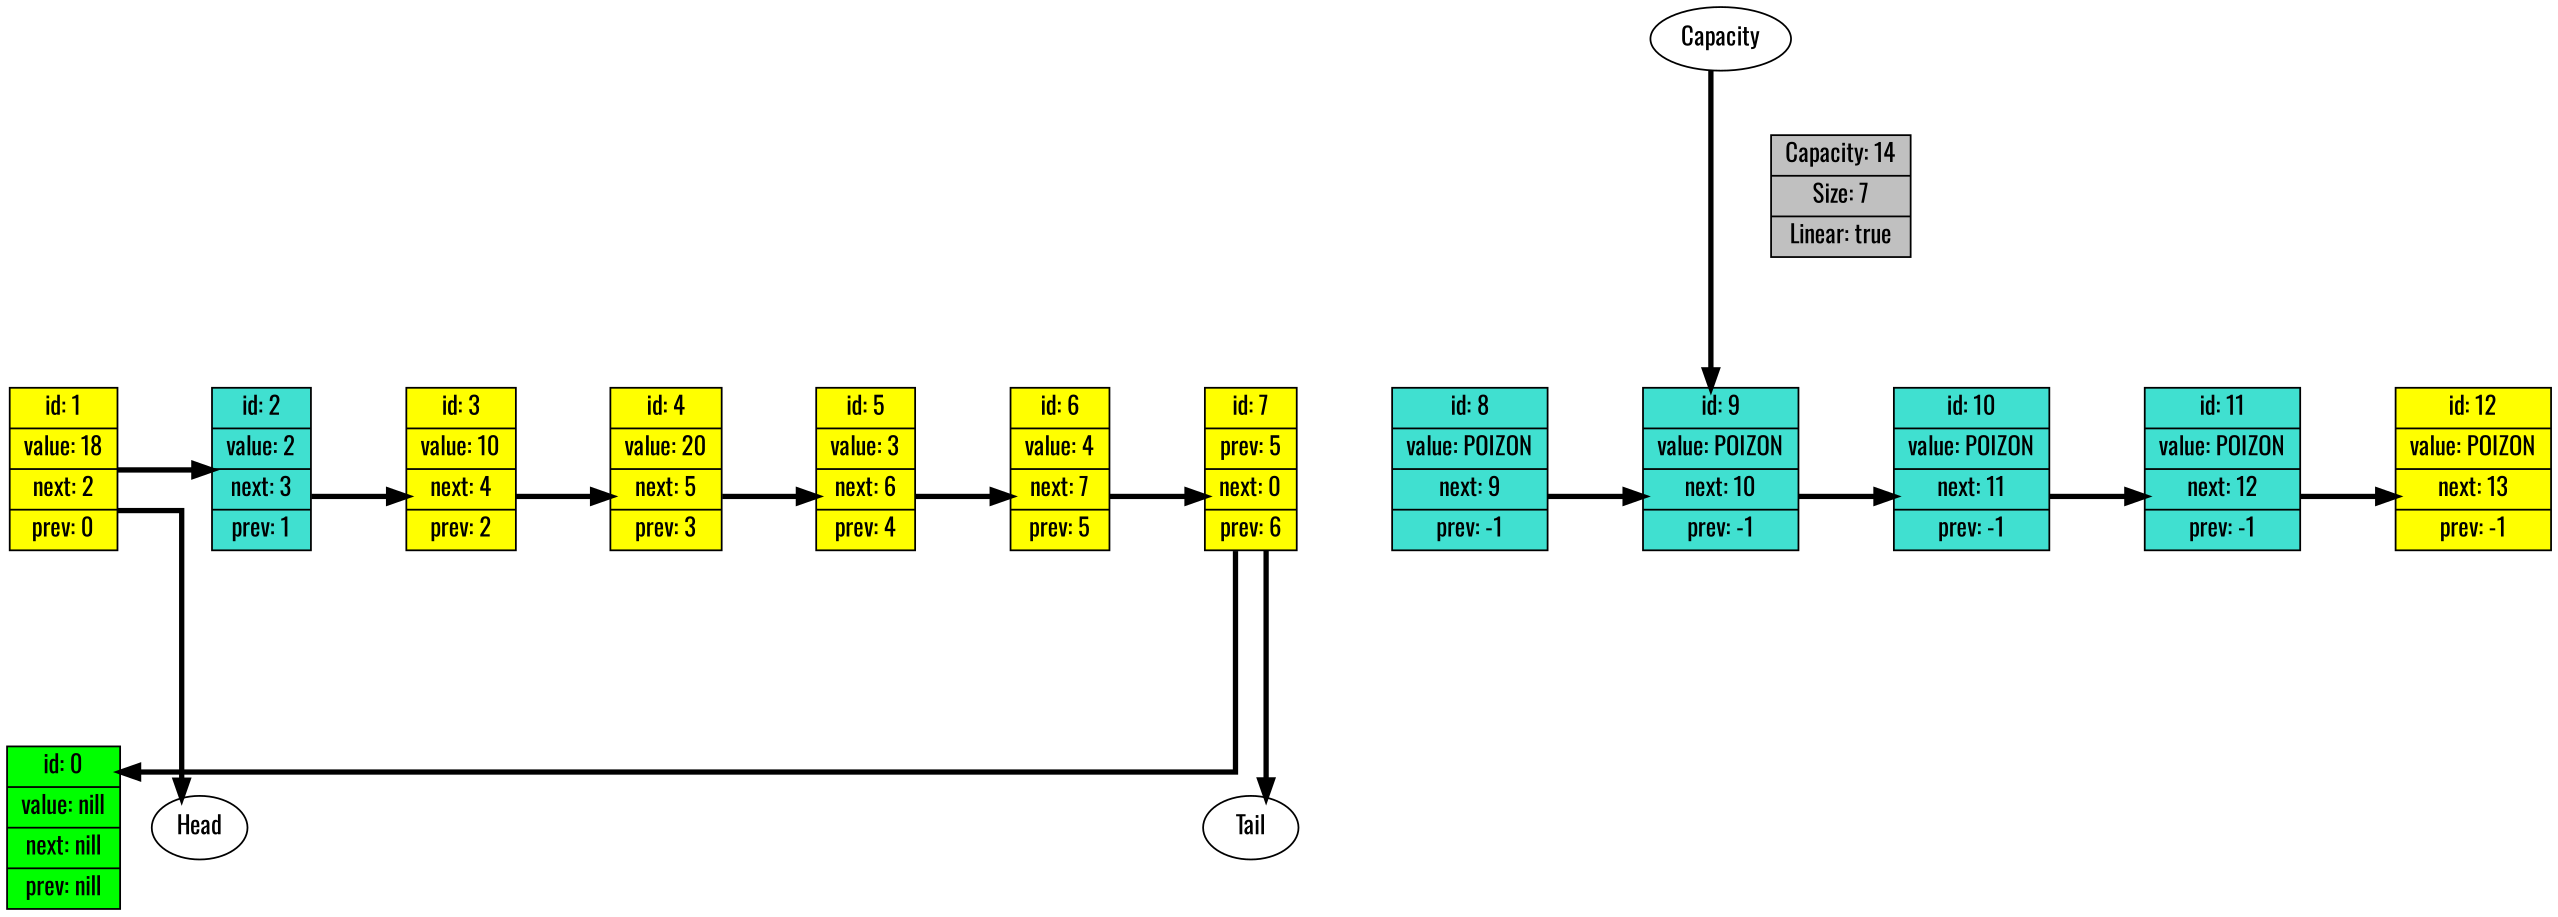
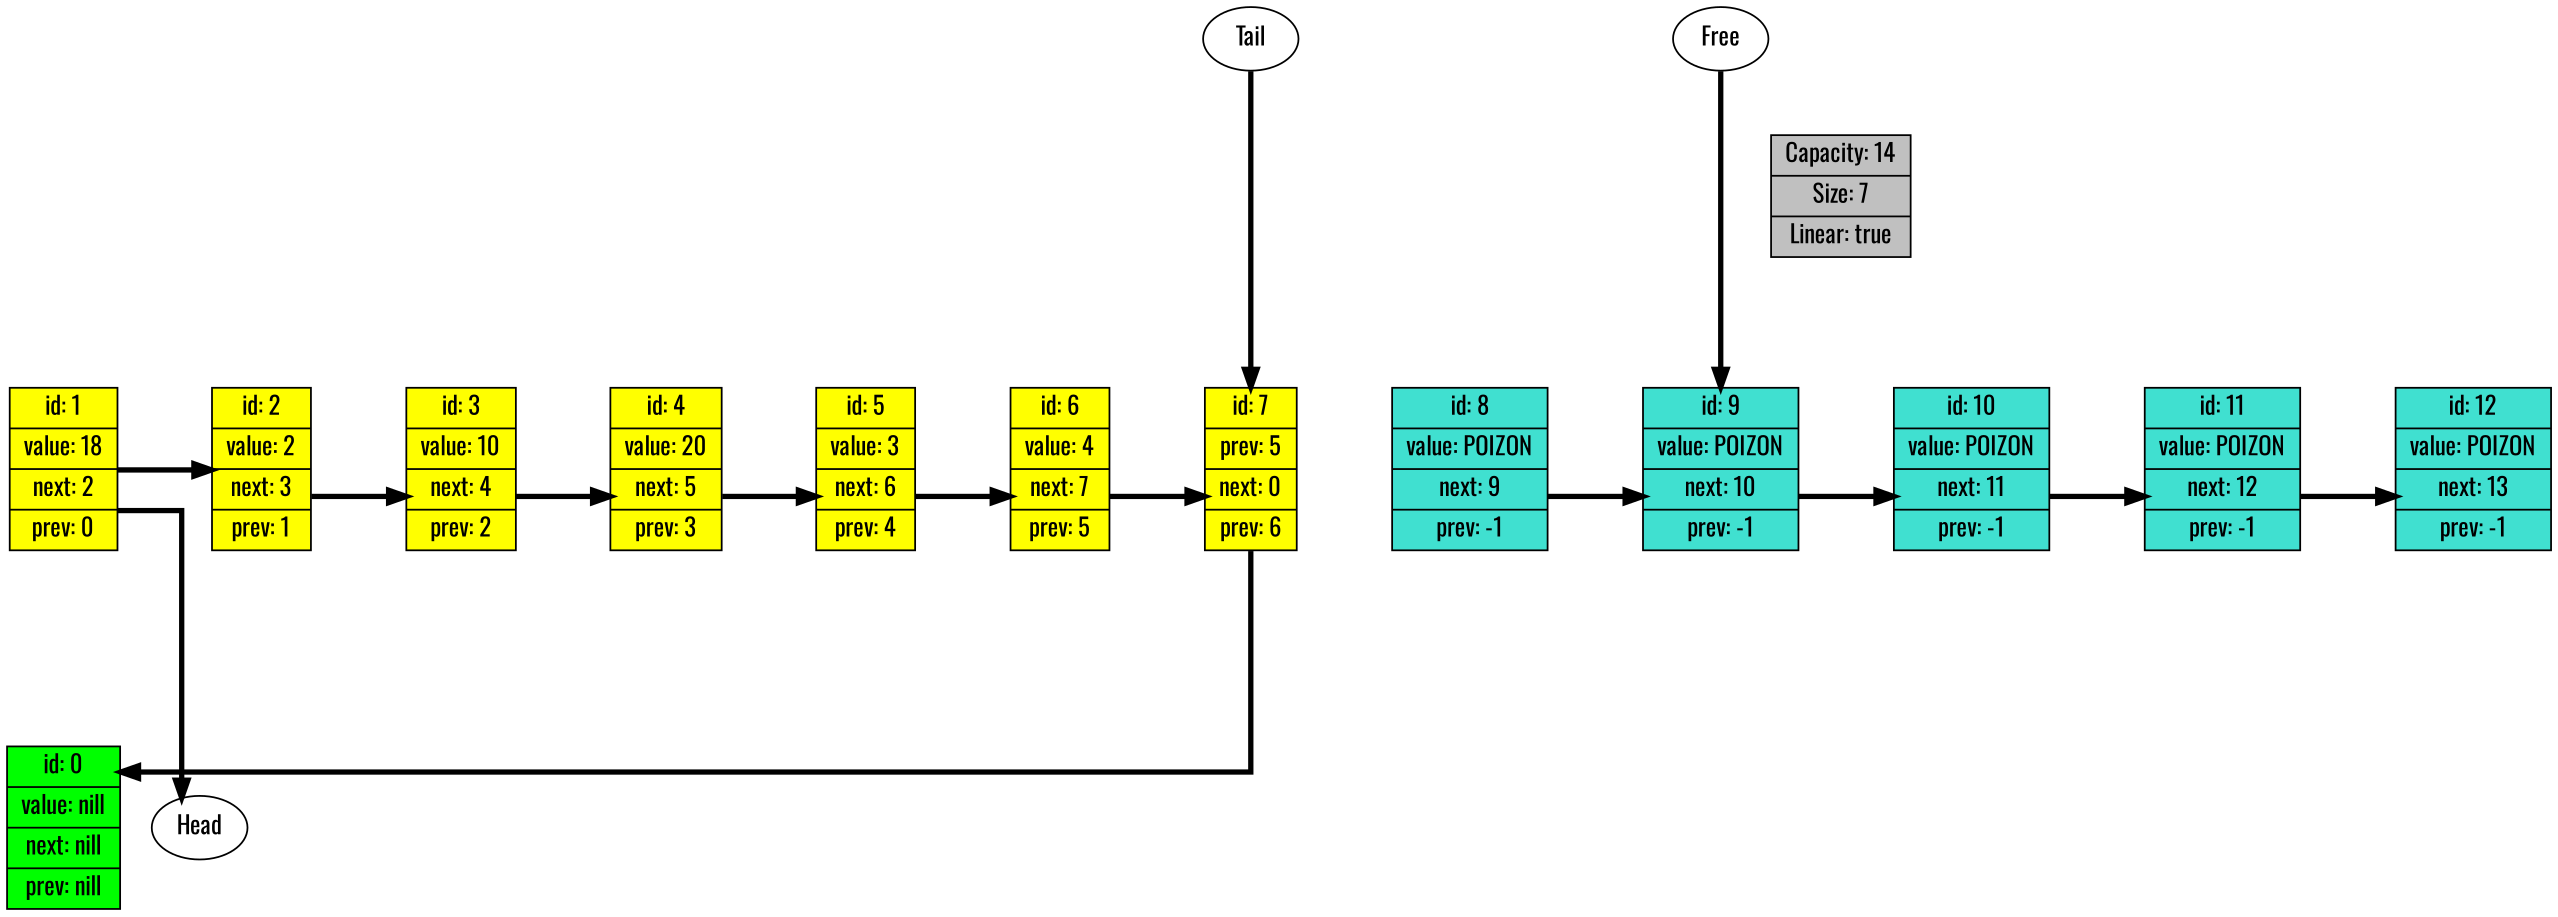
node "Capacity": label "Capacity" -> "Free"
node "id: 2": fillcolor Turquoise -> yellow
node "id: 12": fillcolor yellow -> Turquoise
edge "id: 7" -> "Tail": reversed
